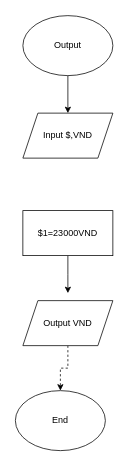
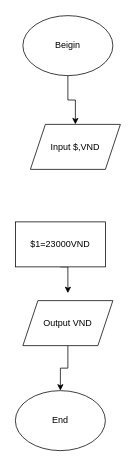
node "Output": label "Output" -> "Beigin"
node "Input $,VND": moved (68, 135) -> (75, 147)
node "$1=23000VND": moved (68, 233) -> (60, 244)
edge "Output VND" -> "End": style dashed -> solid
